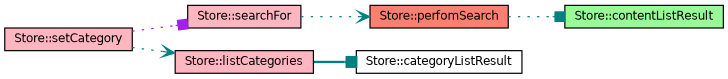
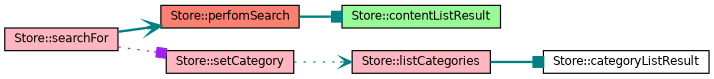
edge "Store::searchFor" -> "Store::perfomSearch": style dotted -> bold
edge "Store::perfomSearch" -> "Store::contentListResult": style dotted -> bold
edge "Store::setCategory" -> "Store::searchFor": reversed
